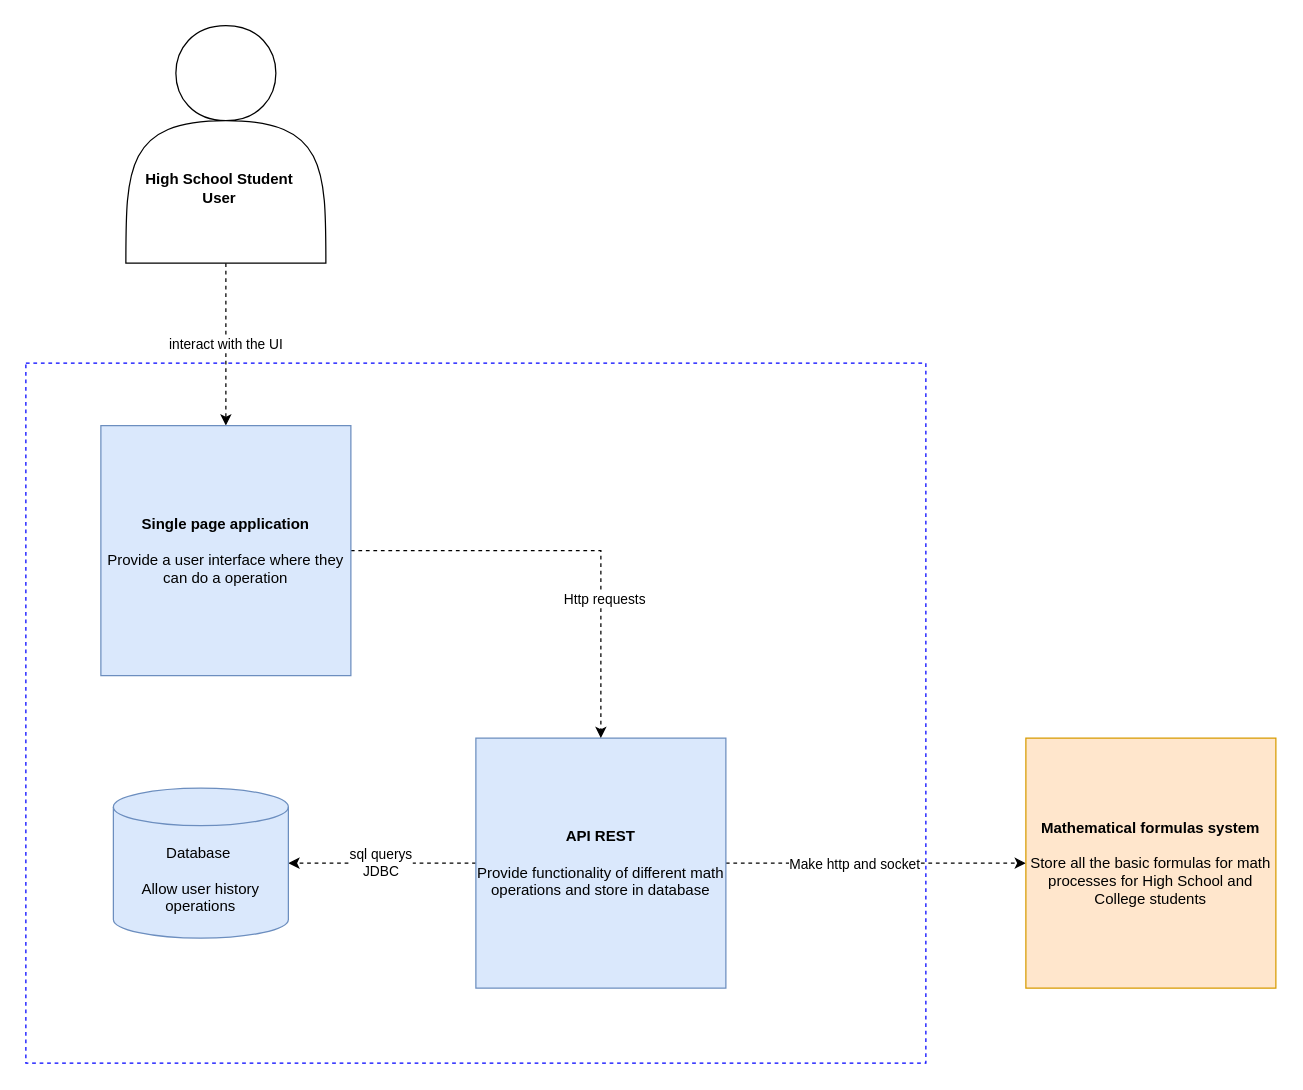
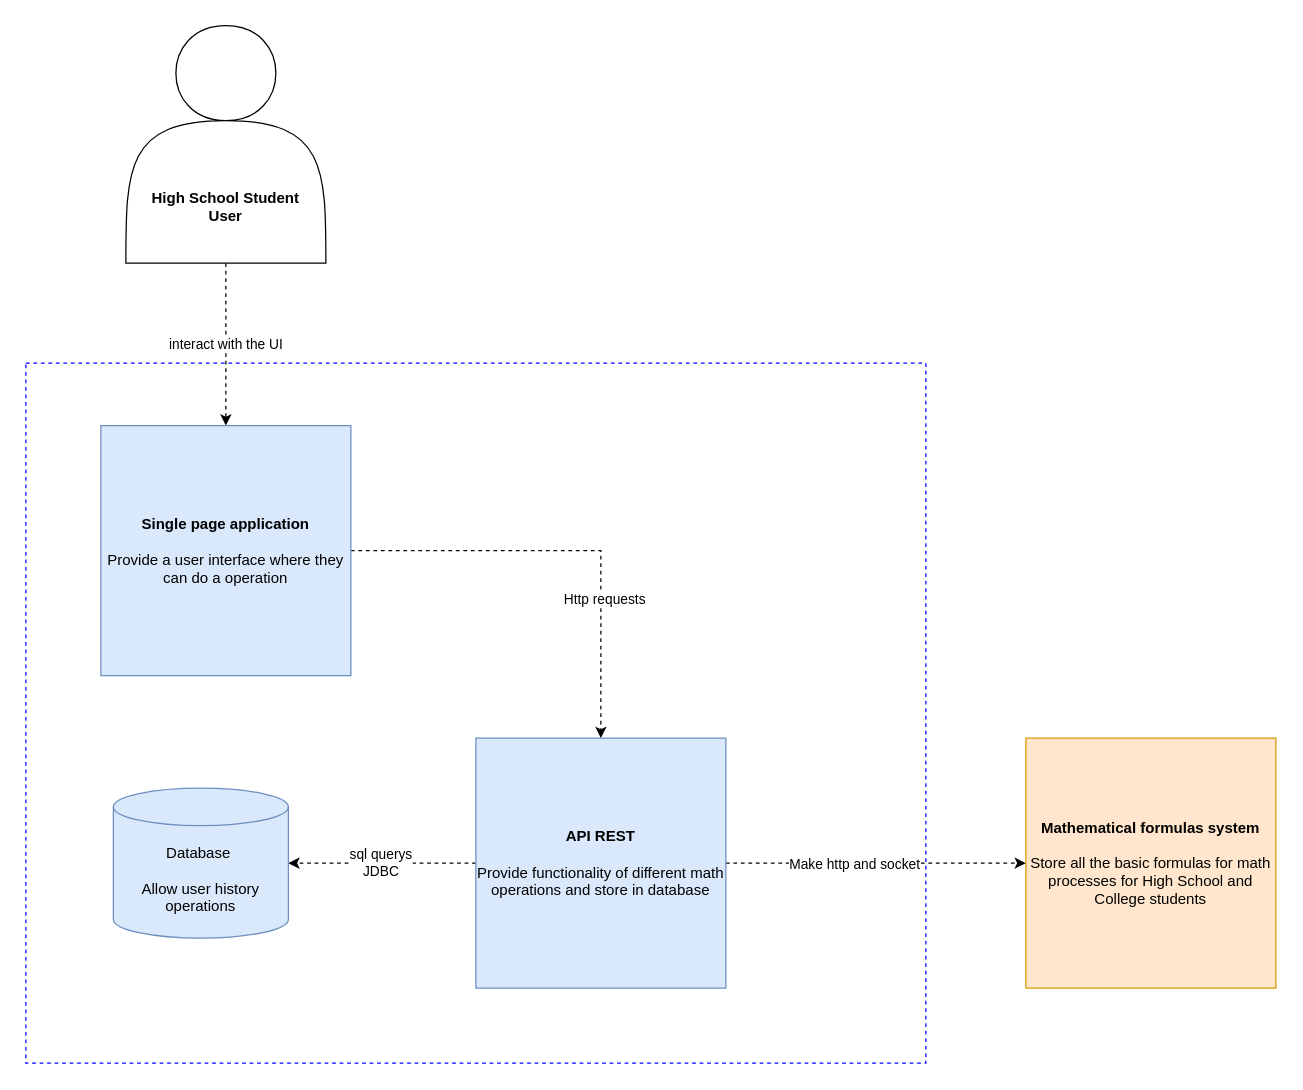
node "High School Student User": moved (219, 188) -> (226, 207)
